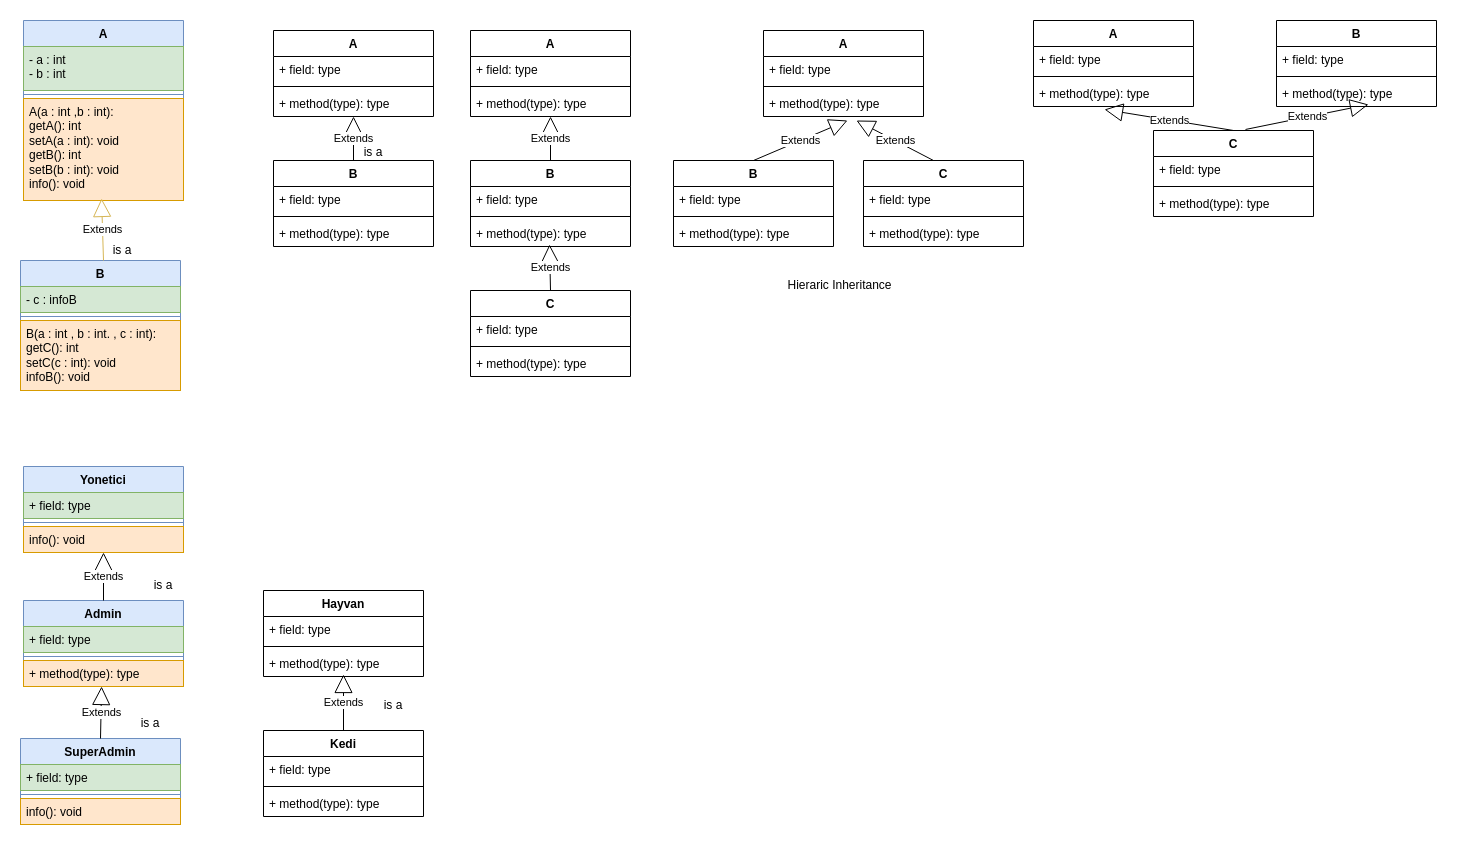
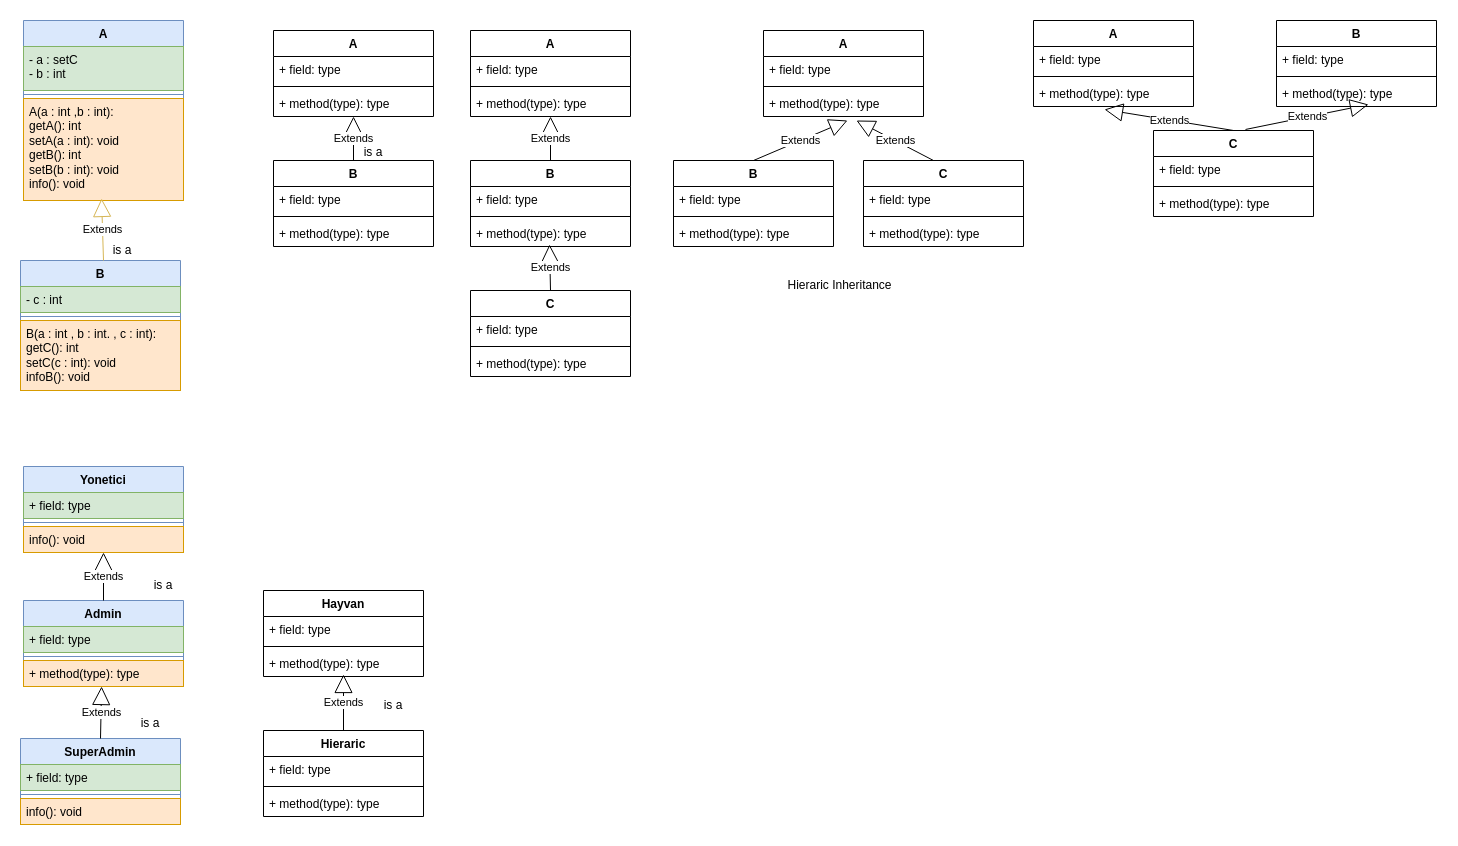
node "- a : int - b : int": label "- a : int - b : int" -> "- a : setC - b : int"
node "- c : infoB": label "- c : infoB" -> "- c : int"
node "Kedi": label "Kedi" -> "Hieraric"
